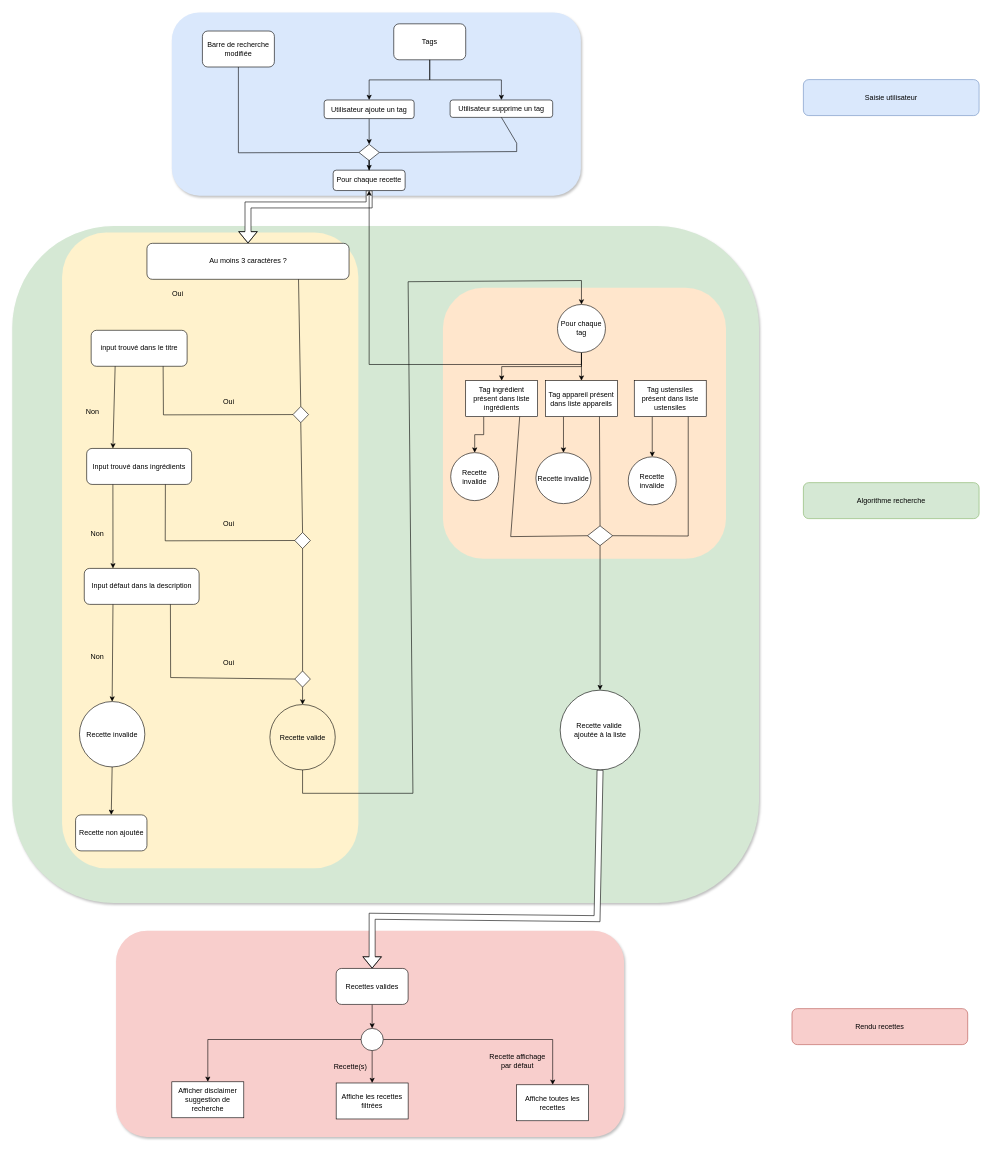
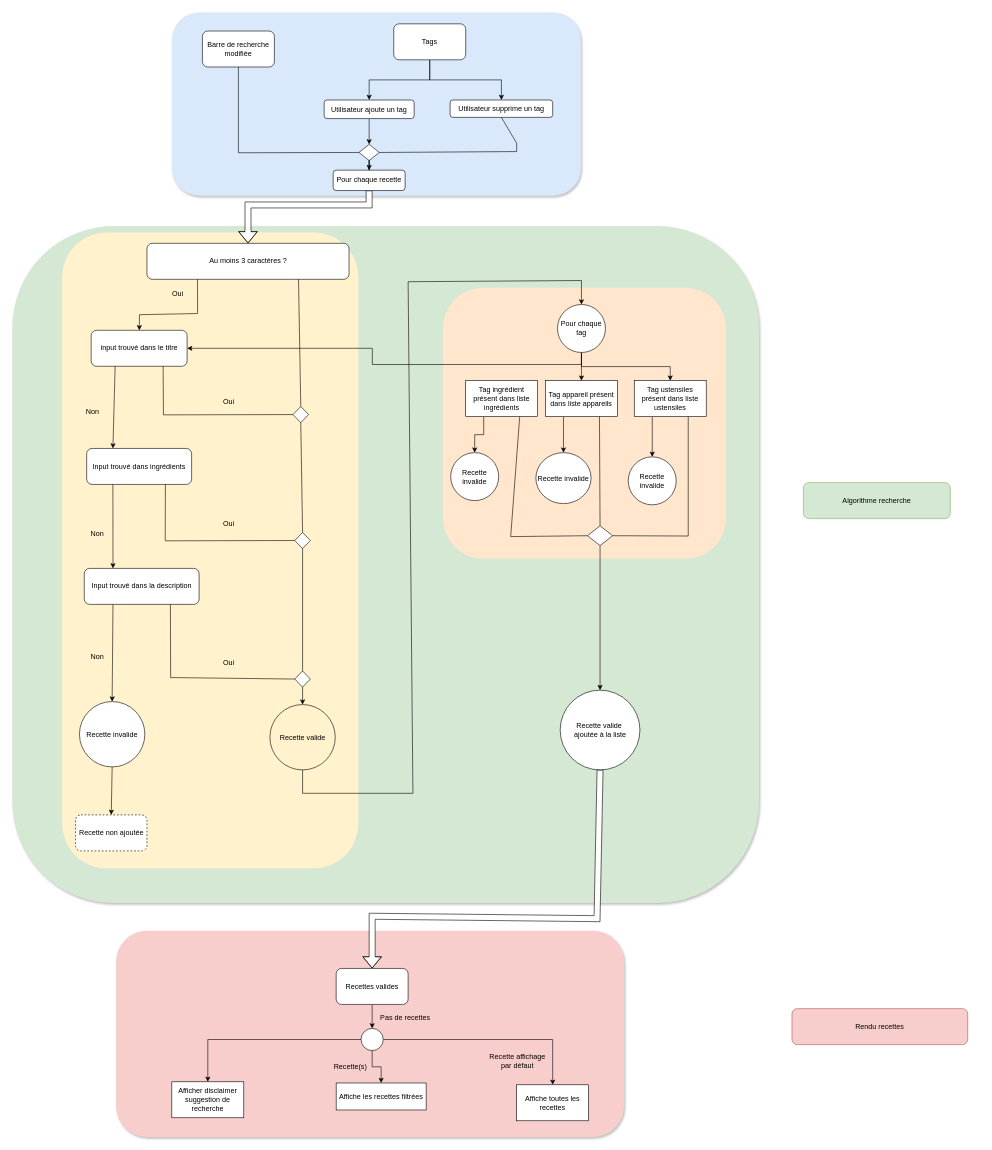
node "Saisie utilisateur": removed
edge "Au moins 3 caractères ?" -> "input trouvé dans le titre": added
edge "Pour chaque tag" -> "Pour chaque recette": now "Pour chaque tag" -> "Tag ustensiles présent dans liste ustensiles"
edge "Pour chaque tag" -> "Tag ingrédient présent dans liste ingrédients": now "Pour chaque tag" -> "input trouvé dans le titre"
node "Algorithme recherche": size 176x36 -> 147x36
node "Input défaut dans la description": label "Input défaut dans la description" -> "Input trouvé dans la description"
node "Recette non ajoutée": style solid -> dashed
node "Pas de recettes": added
node "Affiche les recettes filtrées": size 72x36 -> 90x27
